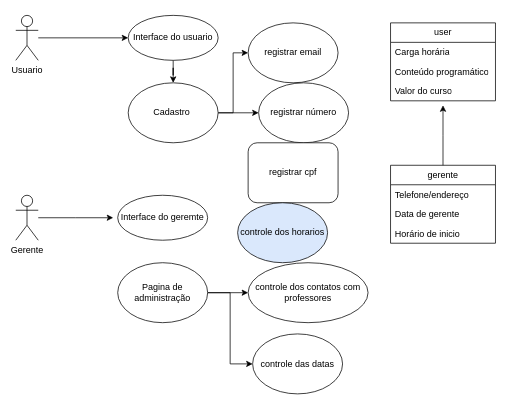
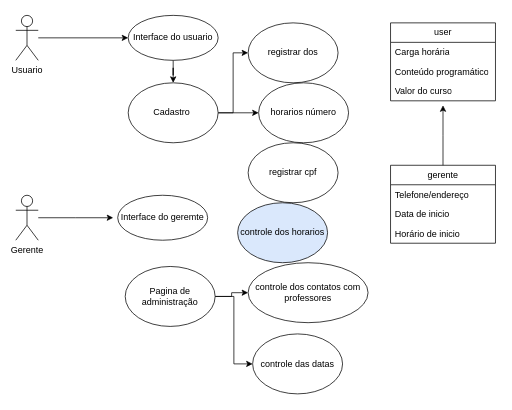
node "registrar email": label "registrar email" -> "registrar dos"
node "registrar número": label "registrar número" -> "horarios número"
node "registrar cpf": shape rounded rectangle -> ellipse
node "Data de gerente": label "Data de gerente" -> "Data de inicio"
node "Pagina de administração": moved (162, 293) -> (170, 297)
